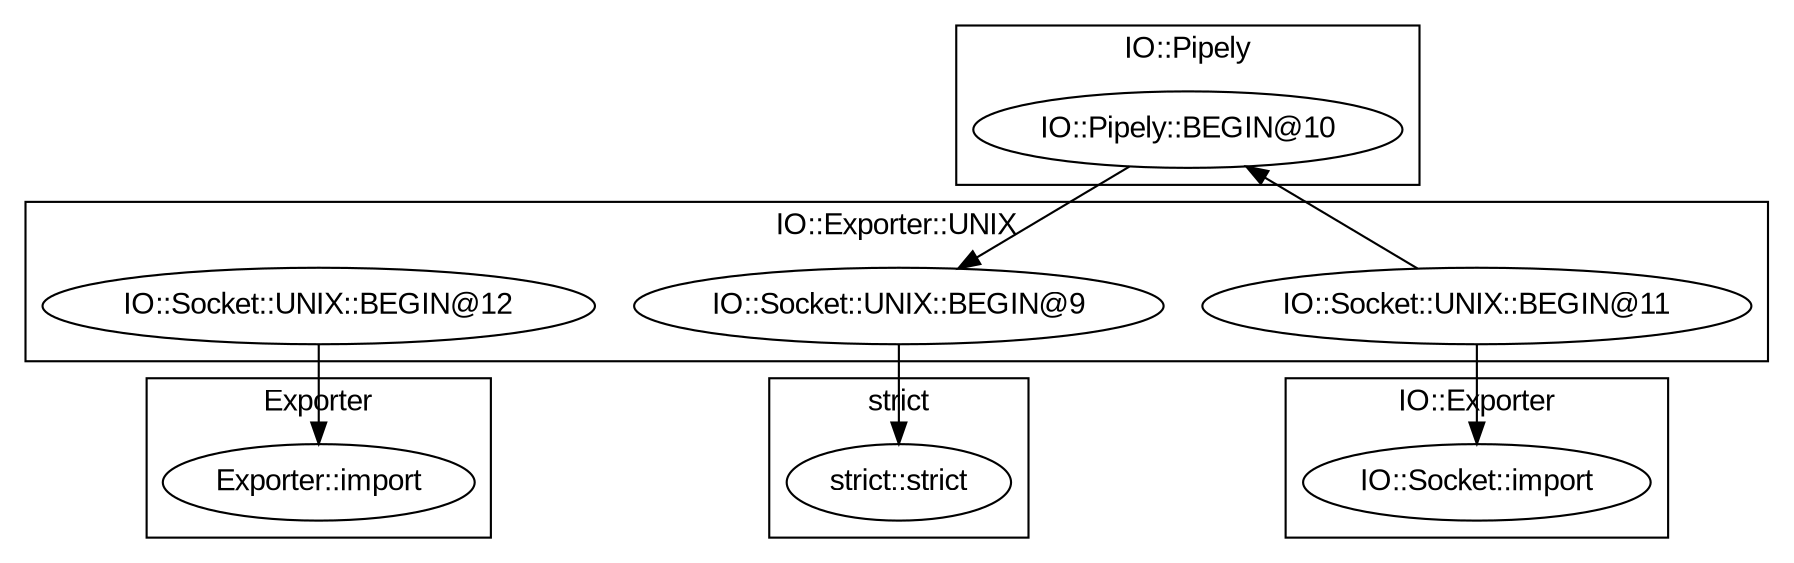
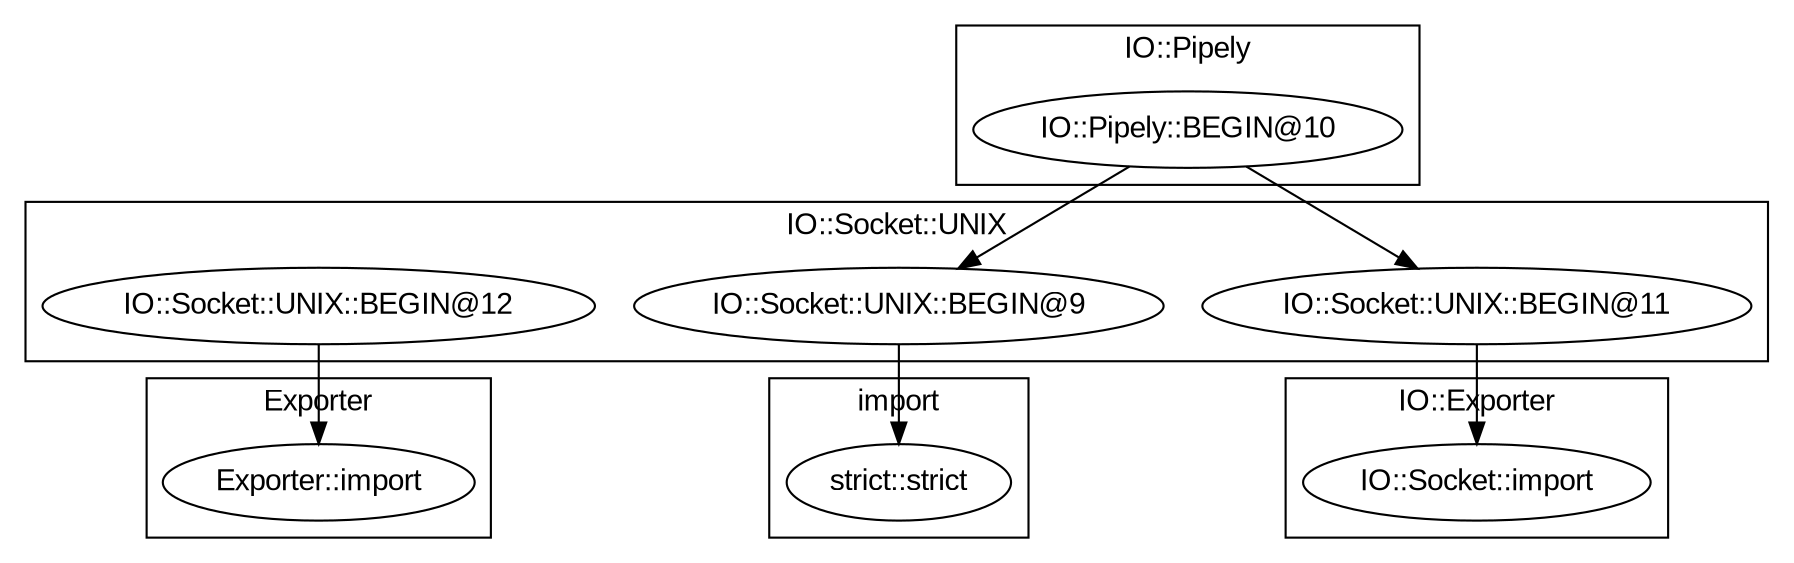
edge "IO::Socket::UNIX::BEGIN@11" -> "IO::Pipely::BEGIN@10": reversed
cluster "IO::Exporter::UNIX": label "IO::Exporter::UNIX" -> "IO::Socket::UNIX"
cluster "strict": label "strict" -> "import"
